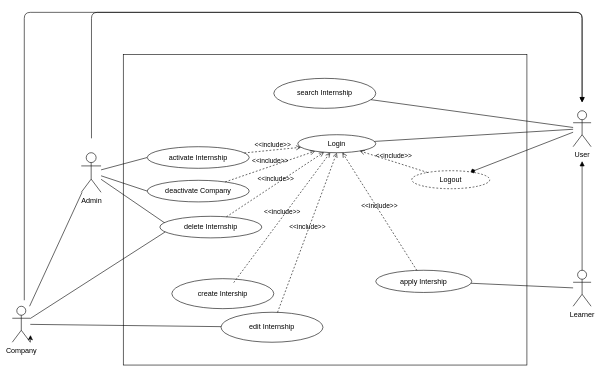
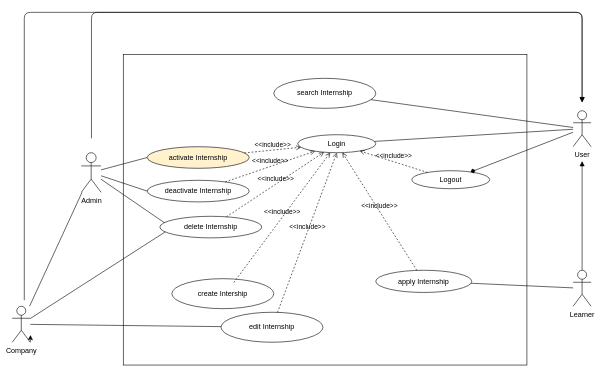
node "activate Internship": fillcolor #ffffff -> #fff2cc
node "Logout": style dashed -> solid
node "deactivate Company": label "deactivate Company" -> "deactivate Internship"
node "apply Intership": label "apply Intership" -> "apply Internship"
